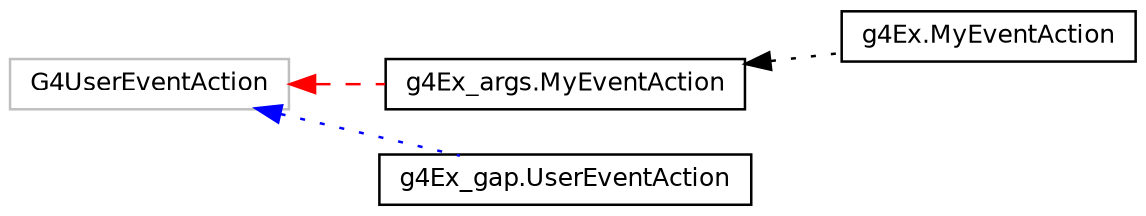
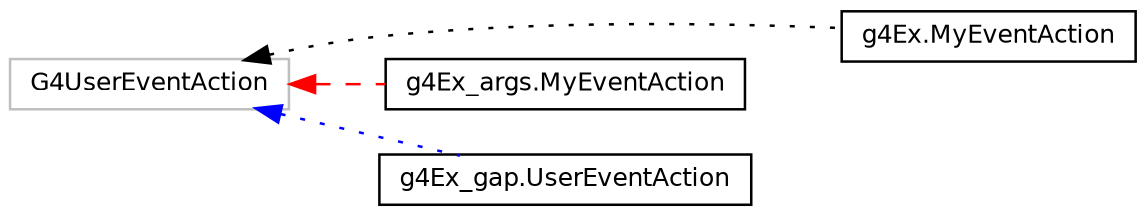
edge "g4Ex.MyEventAction" -> "g4Ex_args.MyEventAction": now "g4Ex.MyEventAction" -> "G4UserEventAction"
